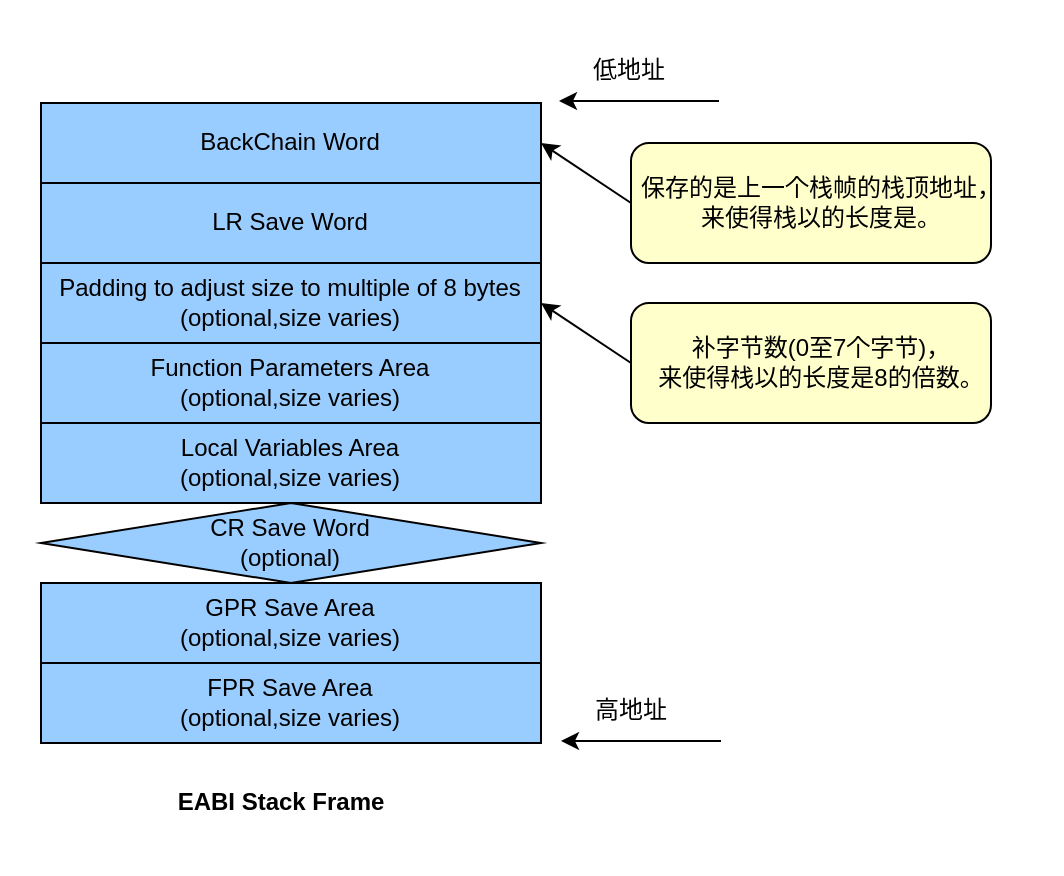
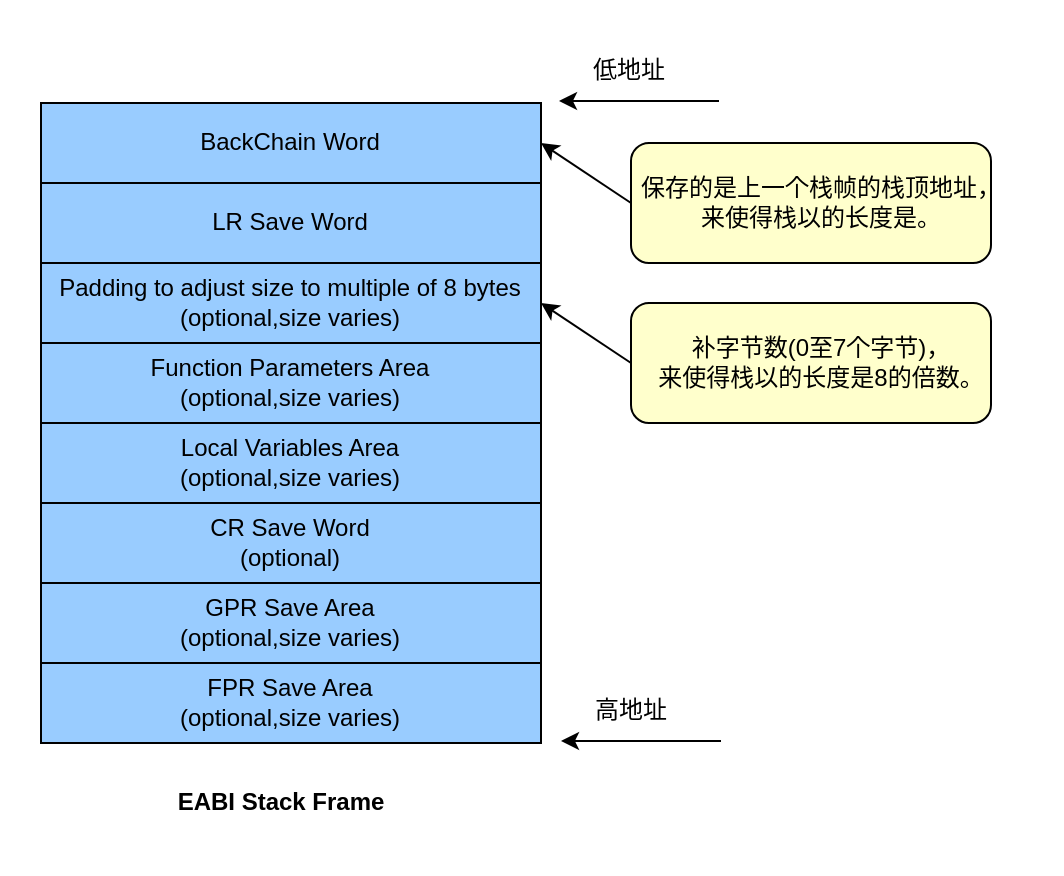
node "CR Save Word (optional)": shape diamond -> rectangle
